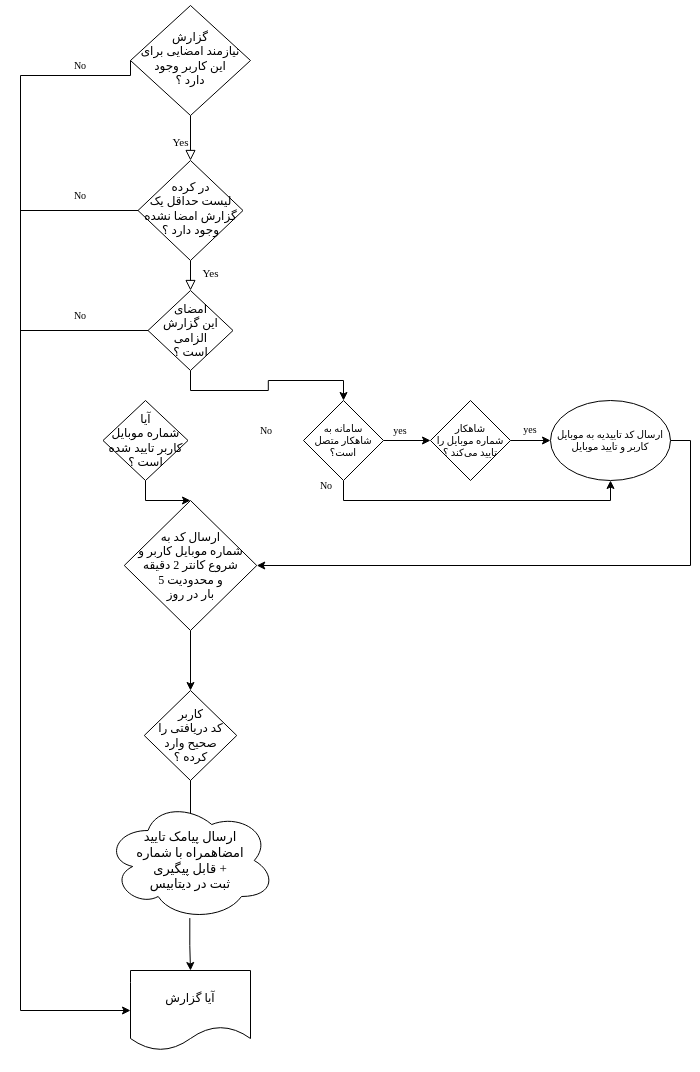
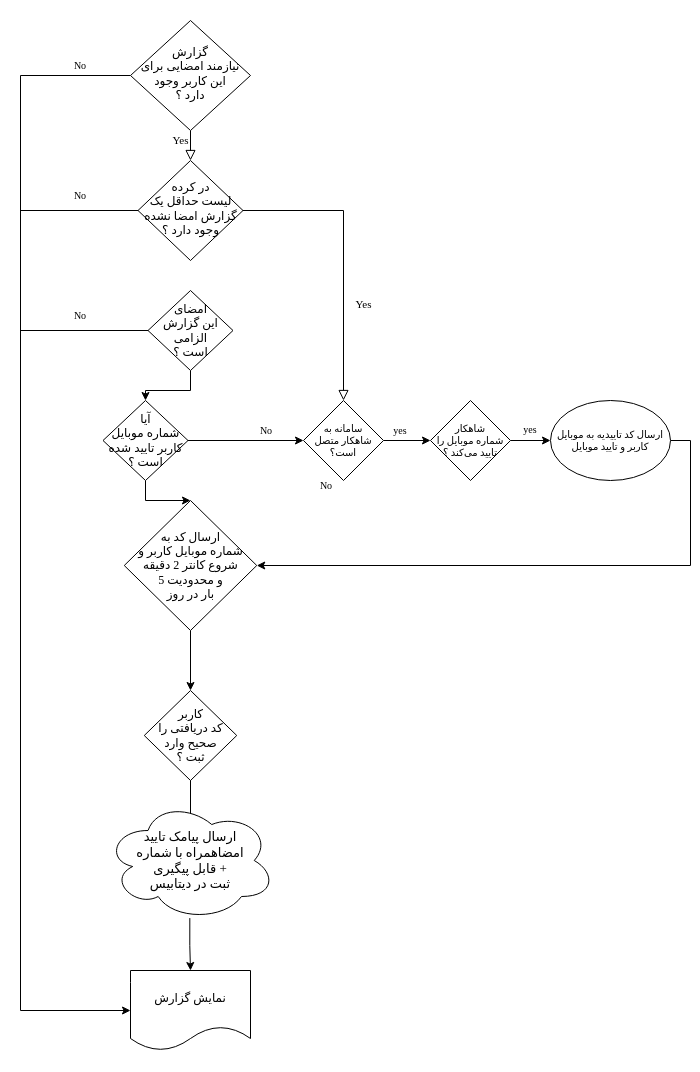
node "گزارش نیازمند امضایی برای این کاربر وجود دارد ؟": moved (191, 61) -> (191, 76)
edge "در کرده لیست حداقل یک گزارش امضا نشده وجود دارد ؟" -> "امضای این گزارش الزامی است ؟": now "در کرده لیست حداقل یک گزارش امضا نشده وجود دارد ؟" -> "سامانه به شاهکار متصل است؟"
edge "امضای این گزارش الزامی است ؟" -> "سامانه به شاهکار متصل است؟": now "امضای این گزارش الزامی است ؟" -> "آیا شماره موبایل کاربر تایید شده است ؟"
edge "آیا شماره موبایل کاربر تایید شده است ؟" -> "سامانه به شاهکار متصل است؟": added
edge "سامانه به شاهکار متصل است؟" -> "ارسال کد تاییدیه به موبایل کاربر و تایید موبایل": removed
node "کاربر کد دریافتی را صحیح وارد کرده ؟": label "کاربر کد دریافتی را صحیح وارد کرده ؟" -> "کاربر کد دریافتی را صحیح وارد ثبت ؟"
node "آیا گزارش": label "آیا گزارش" -> "نمایش گزارش"
